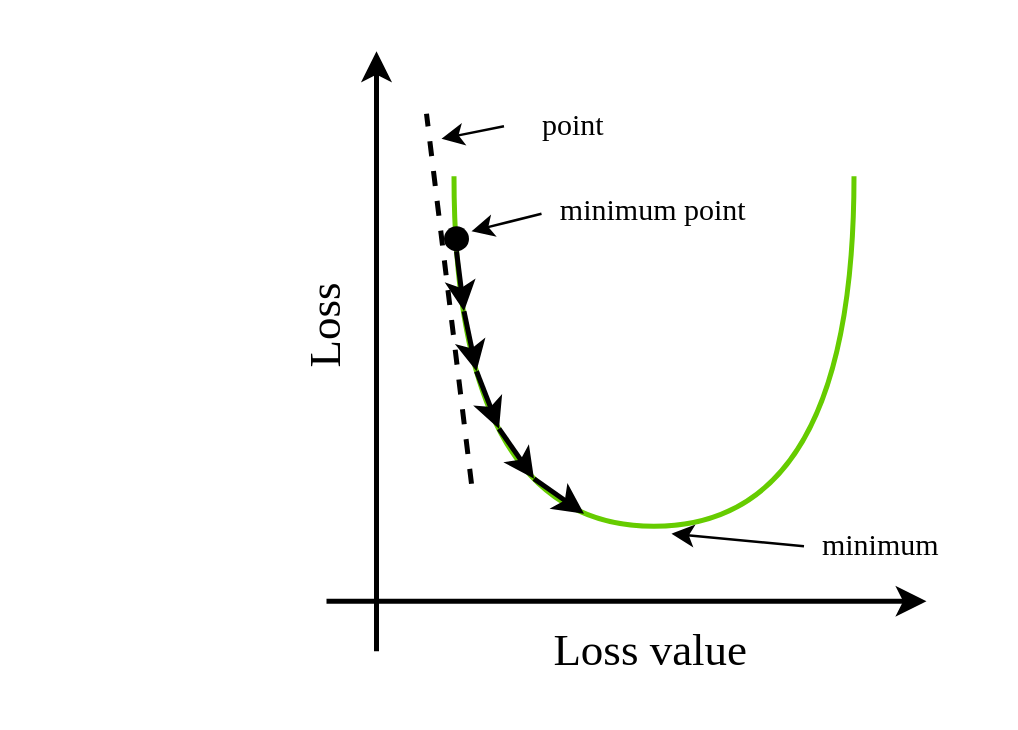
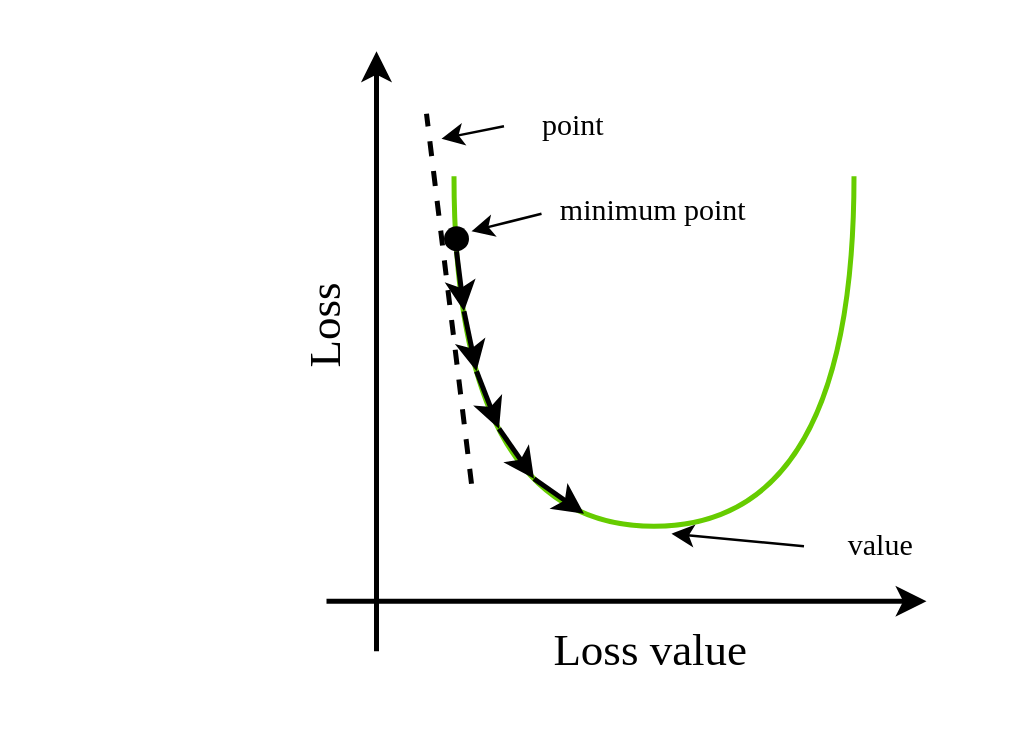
node "minimum": label "minimum" -> "value"
